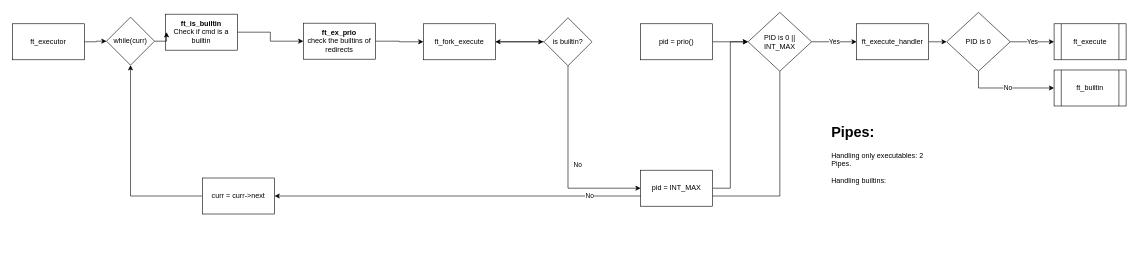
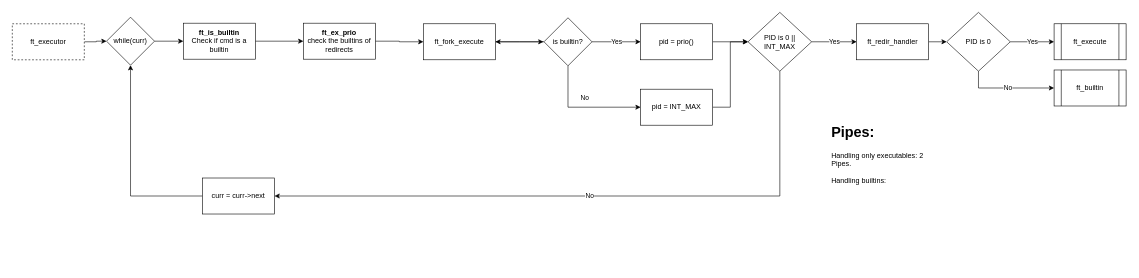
node "ft_is_builtin Check if cmd is a builtin": moved (201, 32) -> (219, 41)
node "ft_executor": style solid -> dashed
edge "is builtin?" -> "pid = prio()": added, label "Yes"
node "ft_execute_handler": label "ft_execute_handler" -> "ft_redir_handler"
node "pid = INT_MAX": moved (677, 188) -> (677, 107)
